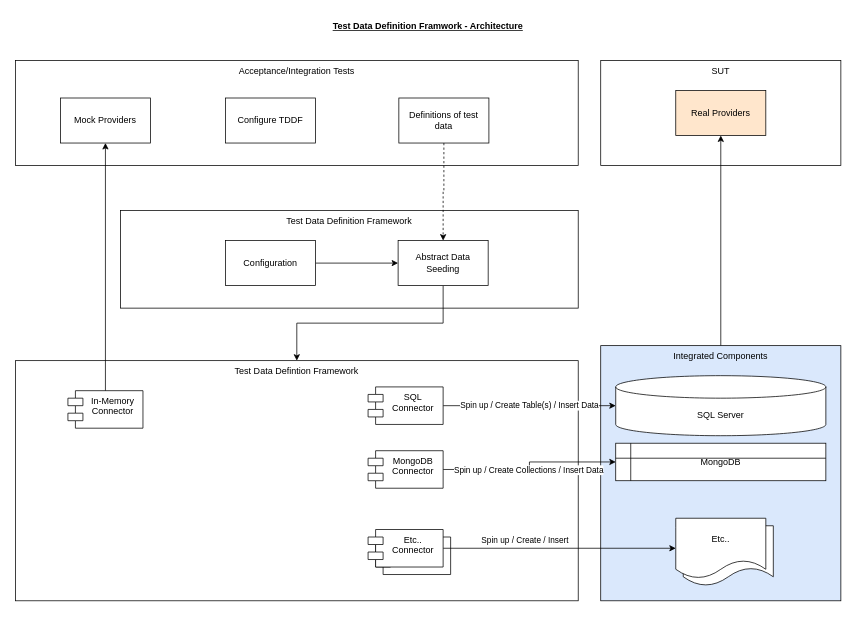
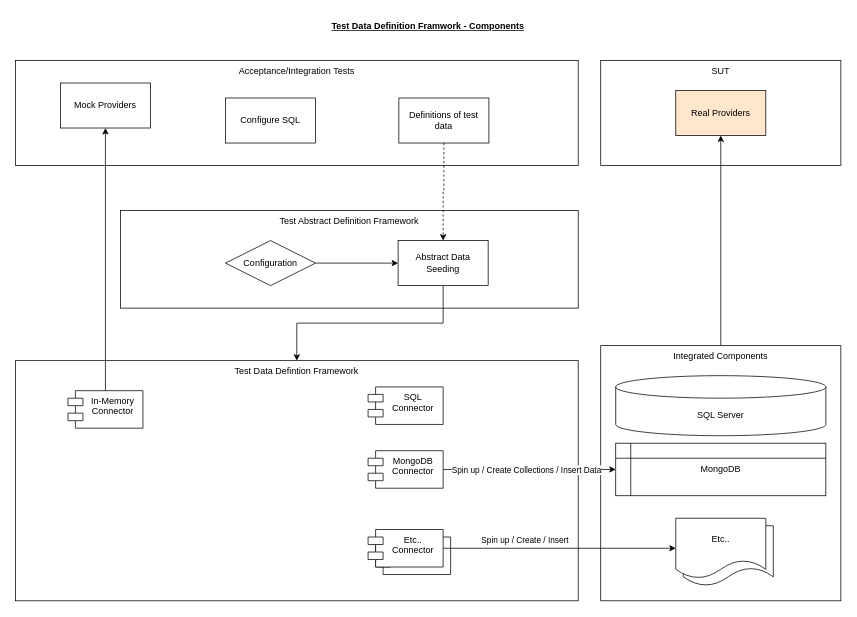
node "Test Data Definition Framwork - Architecture": label "Test Data Definition Framwork - Architecture" -> "Test Data Definition Framwork - Components"
node "Mock Providers": moved (105, 120) -> (105, 105)
node "Configure TDDF": label "Configure TDDF" -> "Configure SQL"
node "Test Data Definition Framework": label "Test Data Definition Framework" -> "Test Abstract Definition Framework"
node "Configuration": shape rectangle -> diamond
node "Integrated Components": fillcolor #dae8fc -> #ffffff
edge "SQL Connector" -> "SQL Server": removed, label "Spin up / Create Table(s) / Insert Data"
node "MongoDB": size 210x38 -> 210x53
